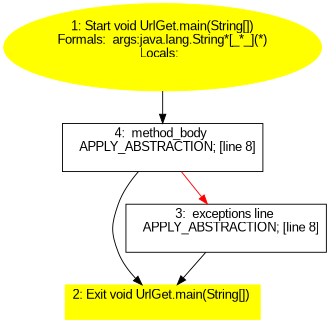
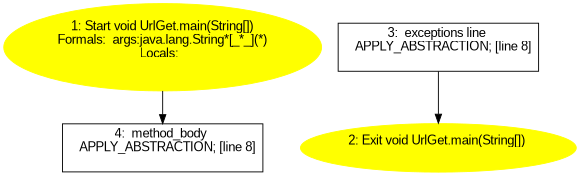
edge "4:  method_body APPLY_ABSTRACTION; [line 8]" -> "3:  exceptions line APPLY_ABSTRACTION; [line 8]": removed
edge "4:  method_body APPLY_ABSTRACTION; [line 8]" -> "2: Exit void UrlGet.main(String[])": removed
node "2: Exit void UrlGet.main(String[])": shape box -> ellipse
